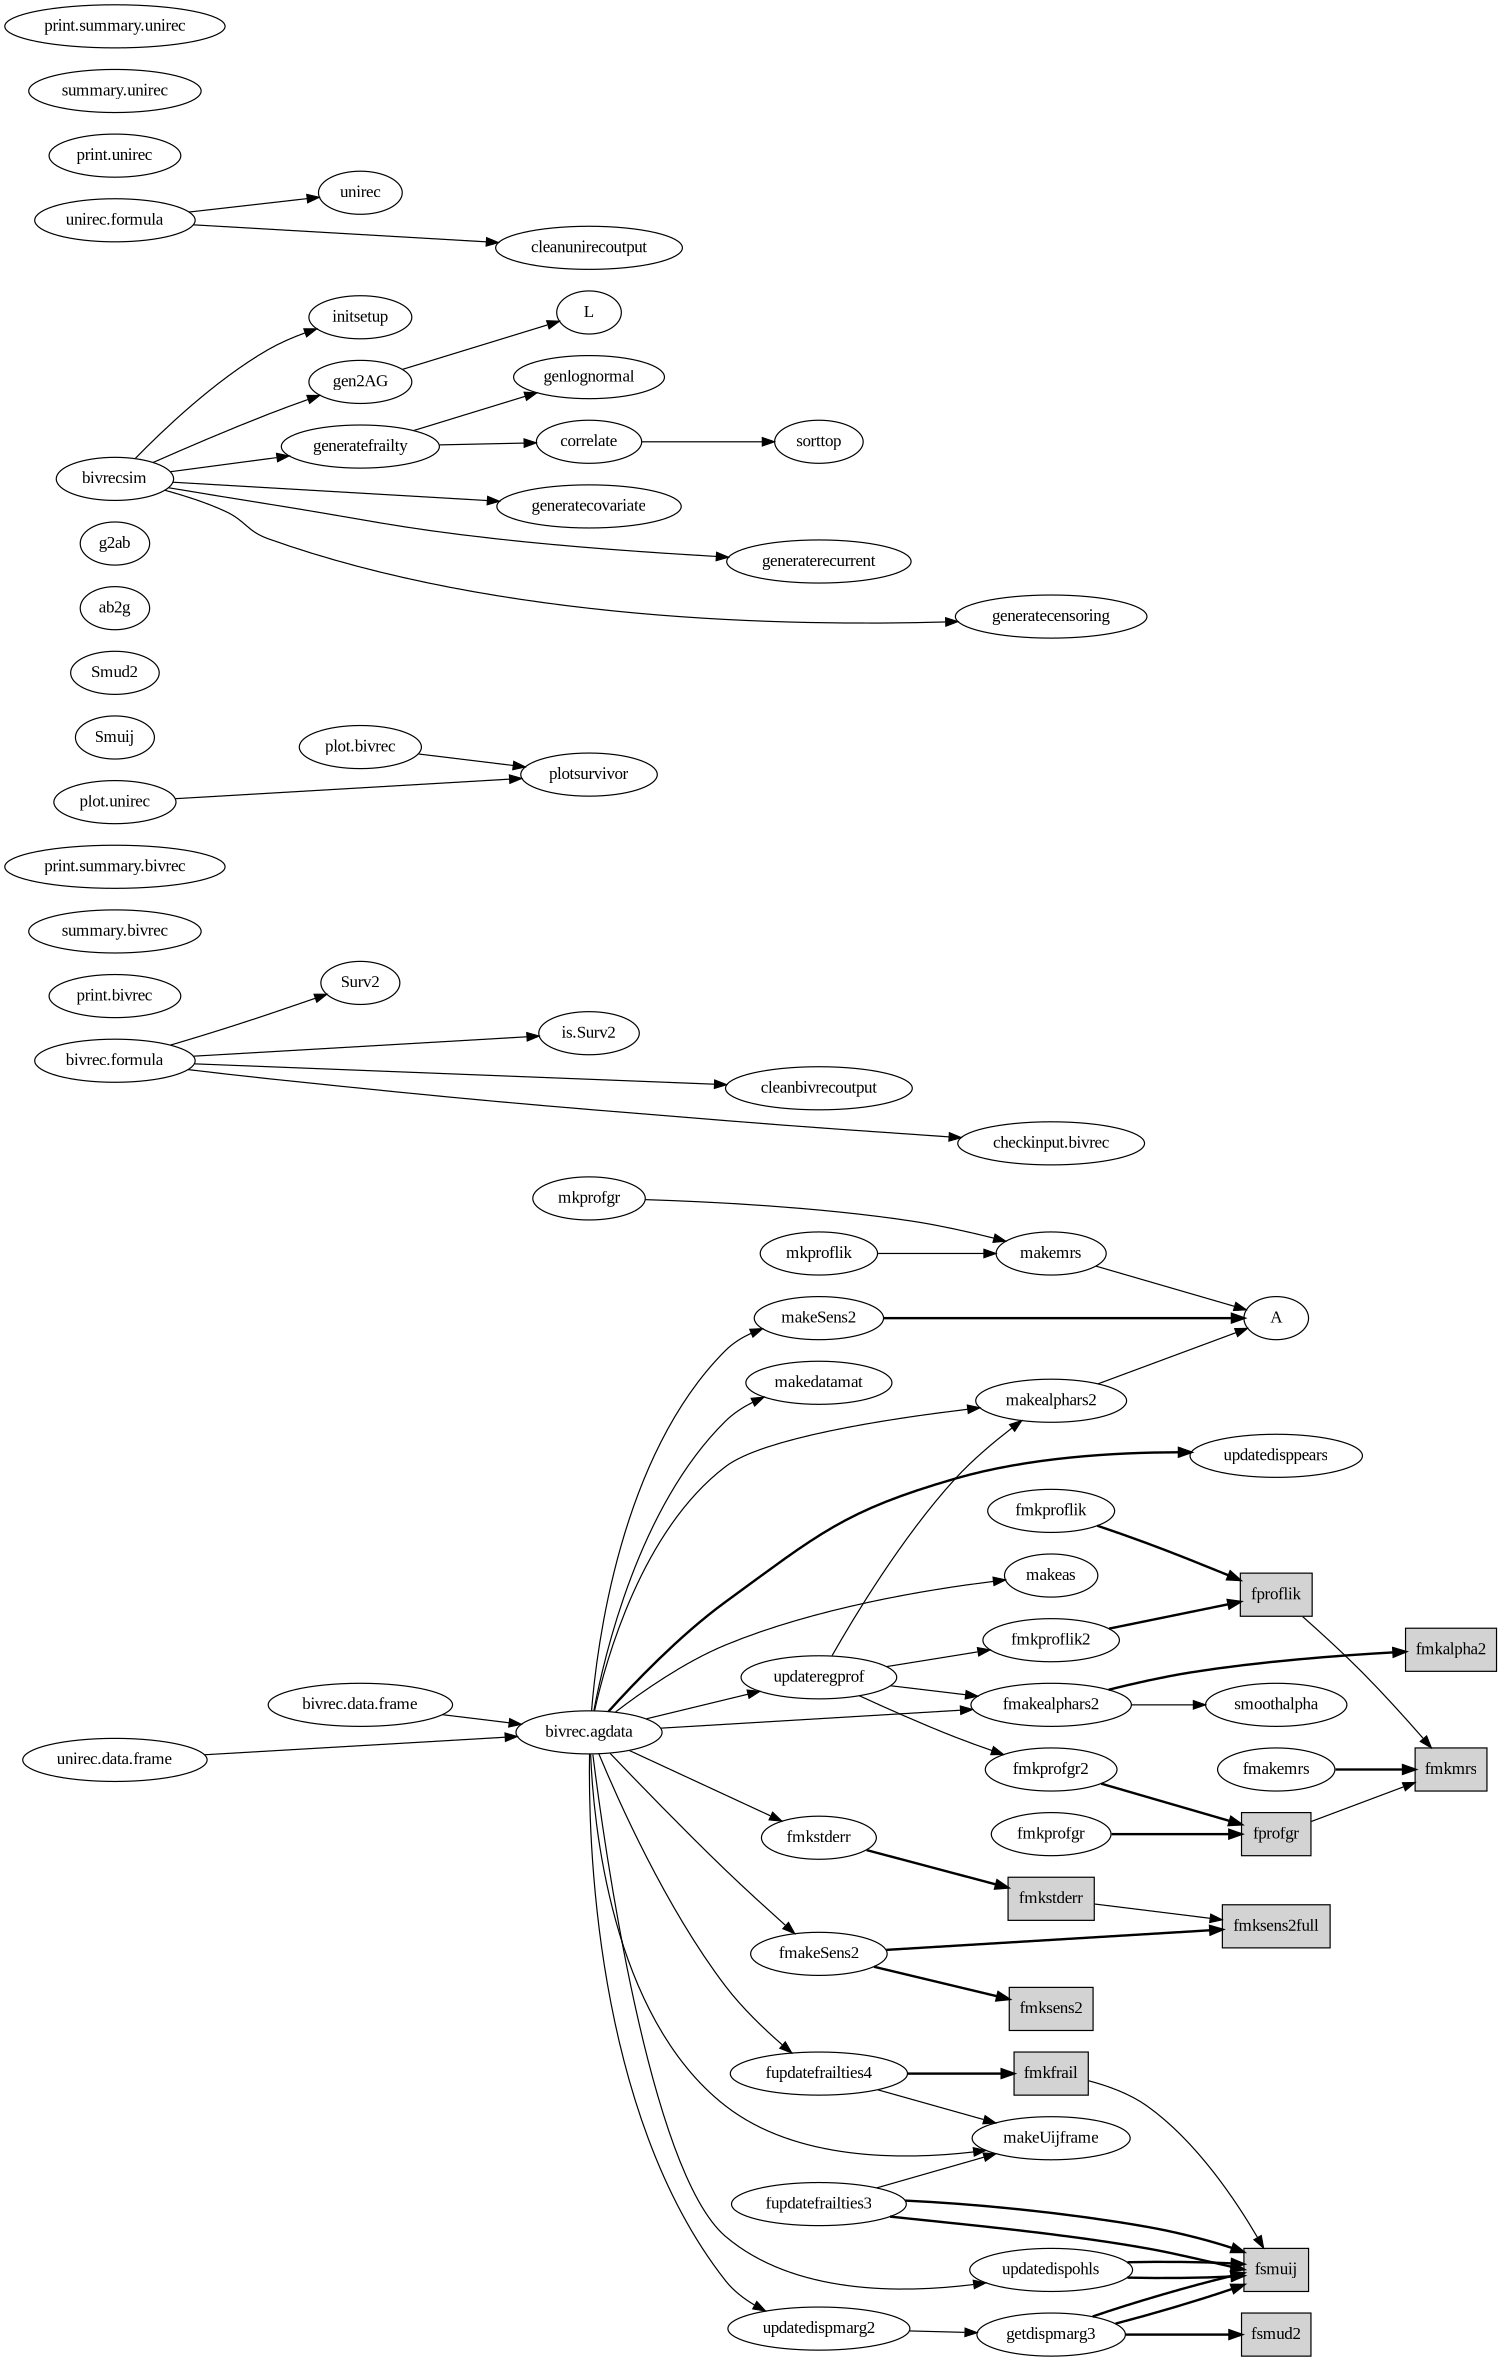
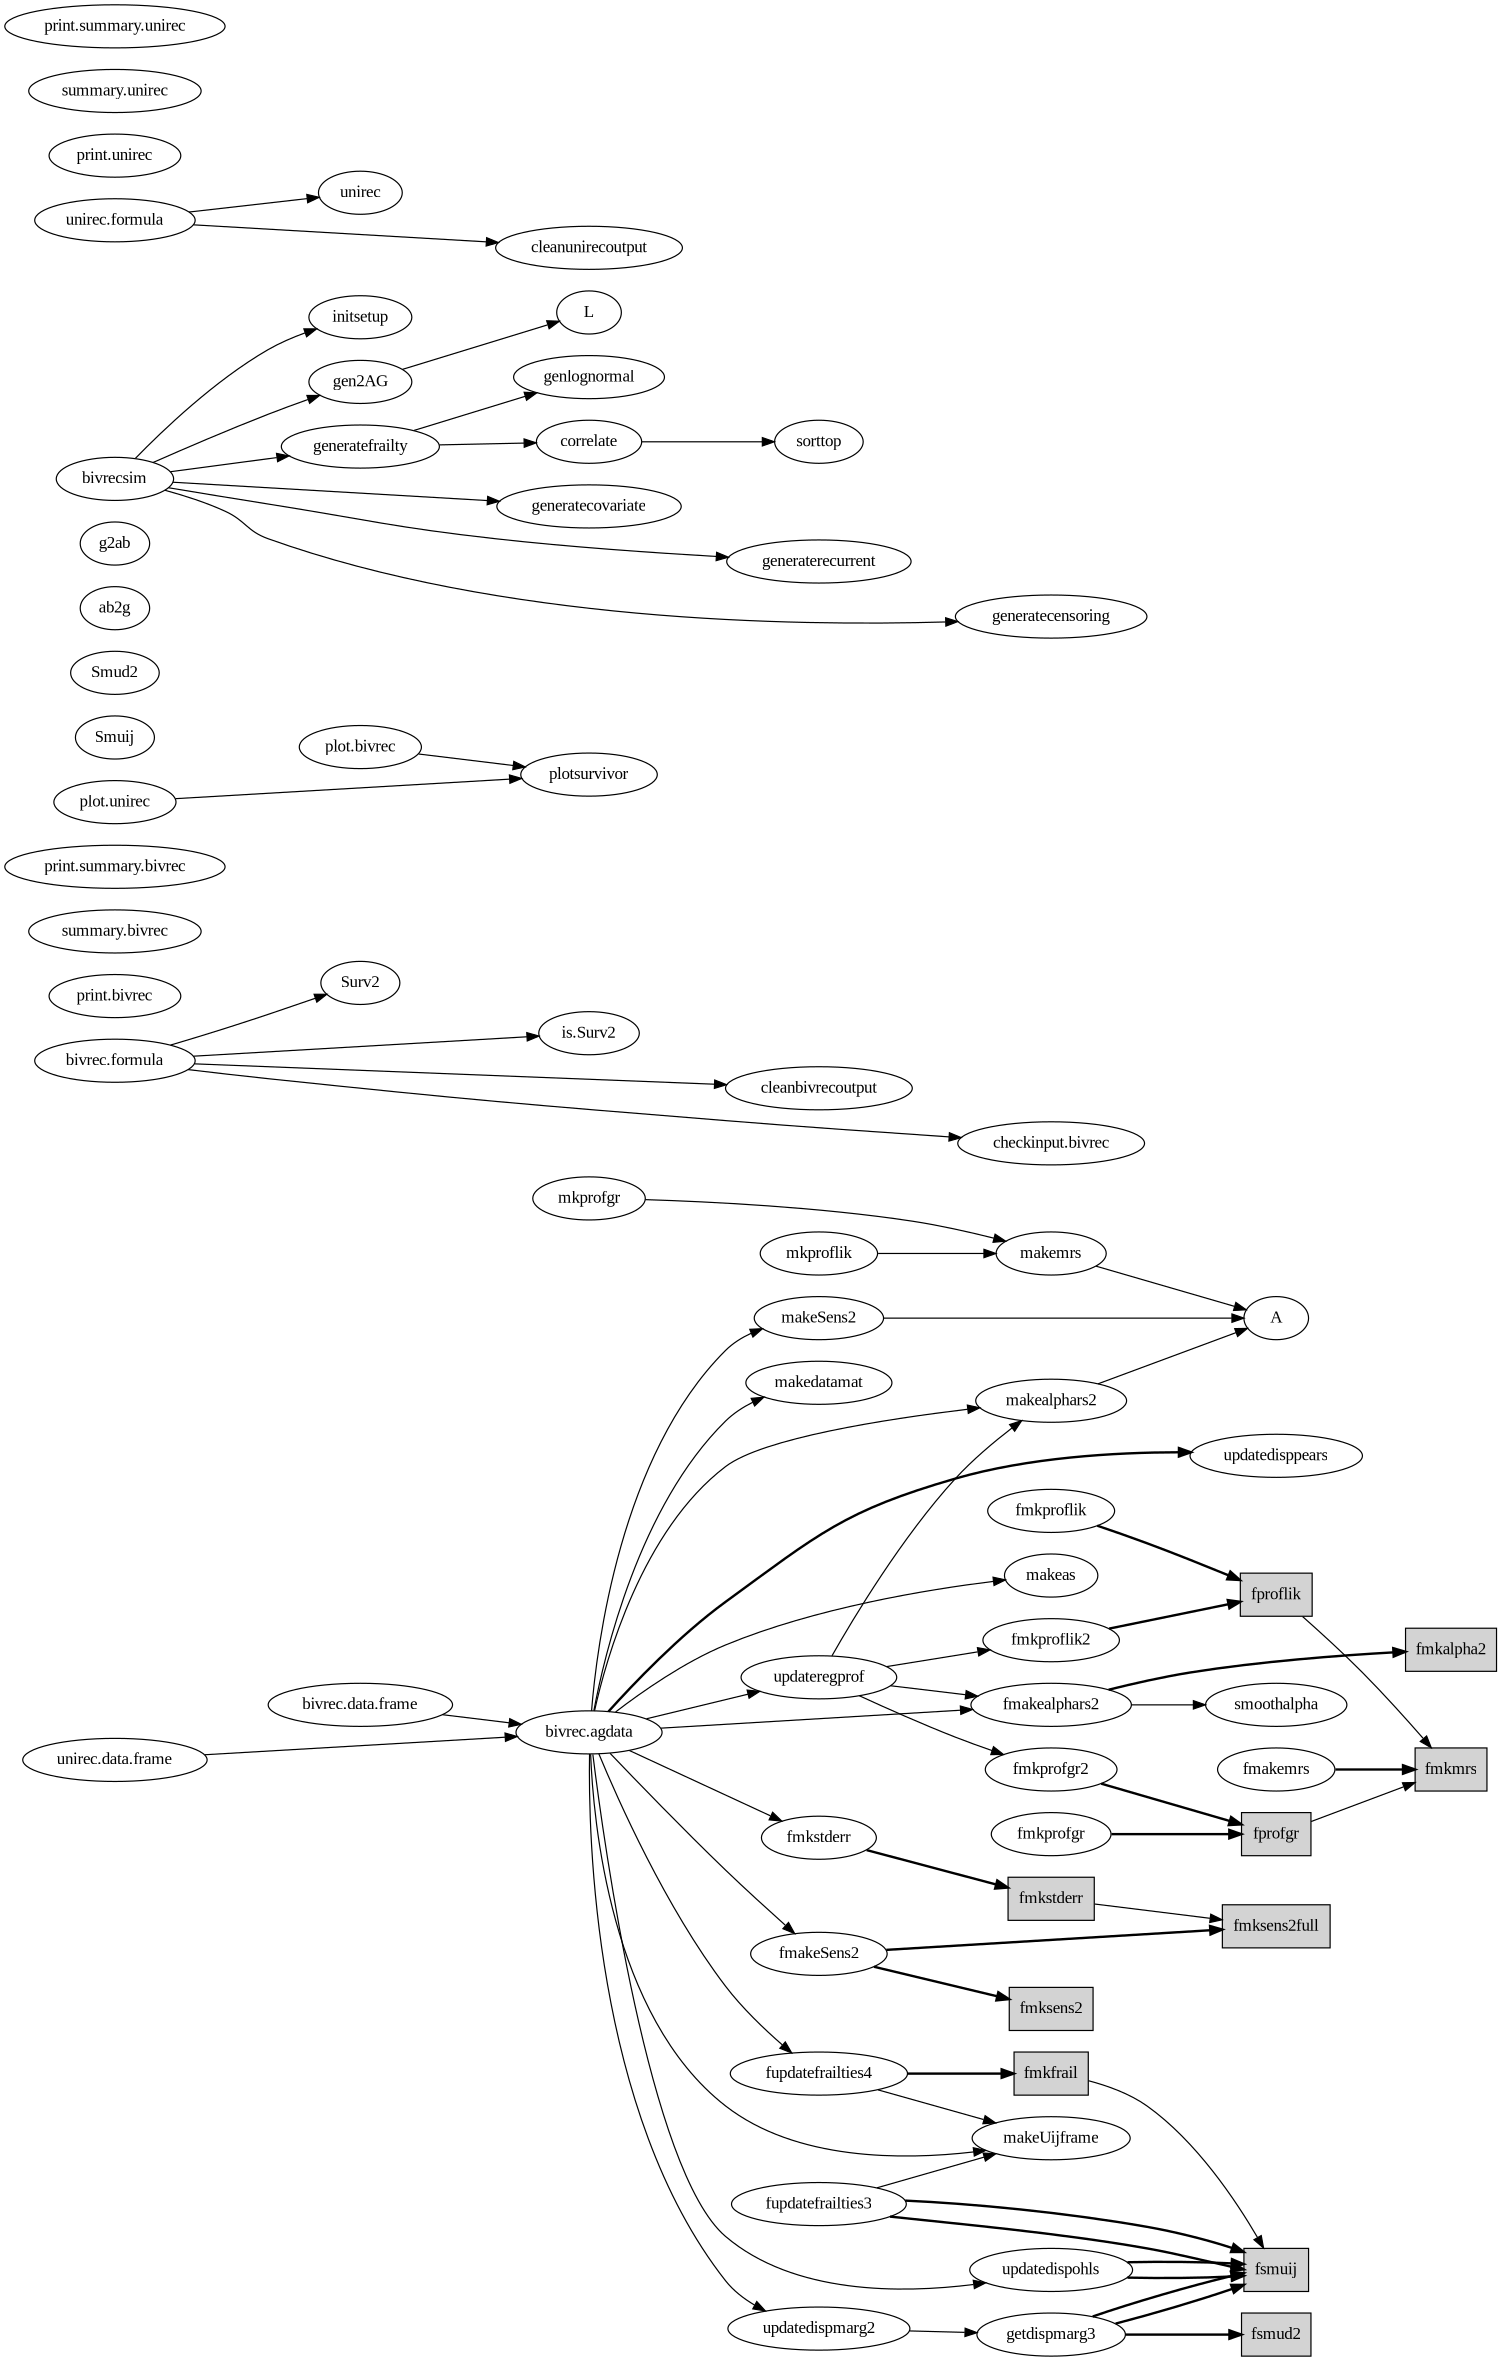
edge "makeSens2" -> "A": style bold -> solid
